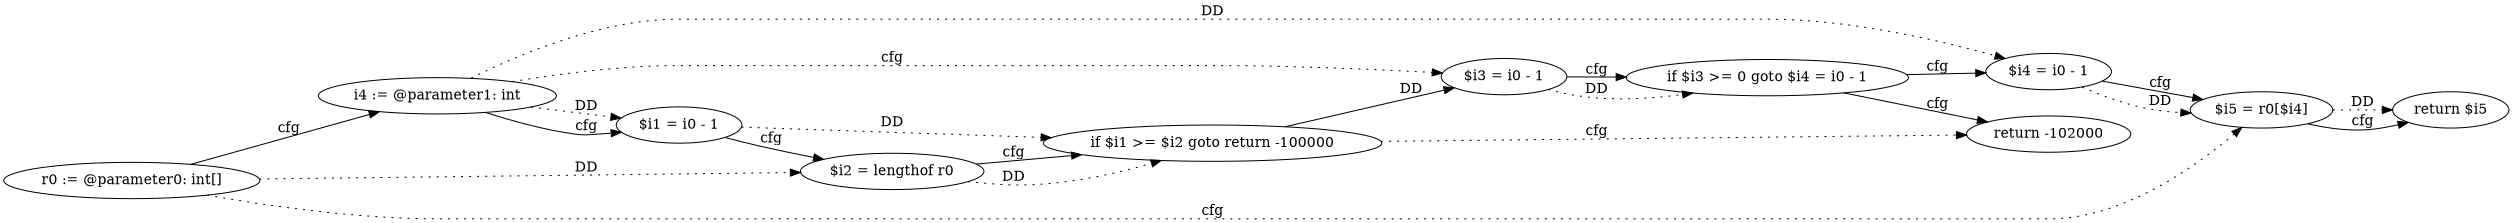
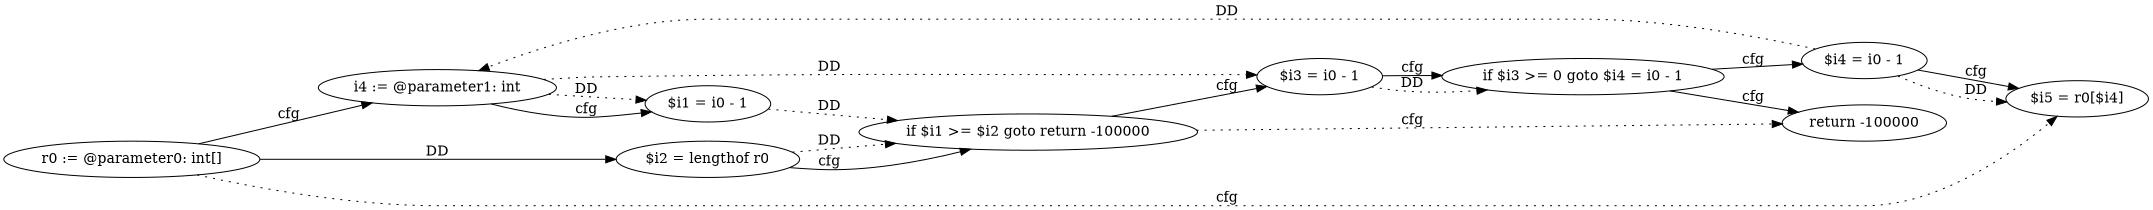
edge "i4 := @parameter1: int" -> "$i4 = i0 - 1": reversed
edge "i4 := @parameter1: int" -> "$i3 = i0 - 1": label "cfg" -> "DD"
edge "if $i1 >= $i2 goto return -100000" -> "$i3 = i0 - 1": label "DD" -> "cfg"
node "return $i5": removed
node "return -102000": label "return -102000" -> "return -100000"
edge "$i1 = i0 - 1" -> "$i2 = lengthof r0": removed, label "cfg"
edge "r0 := @parameter0: int[]" -> "$i2 = lengthof r0": style dotted -> solid
